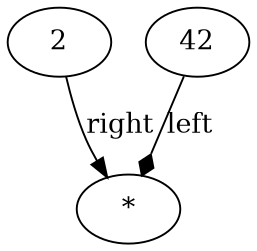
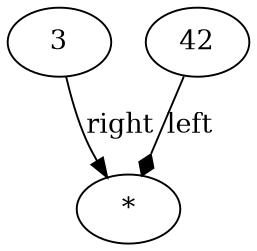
node "2": label "2" -> "3"
